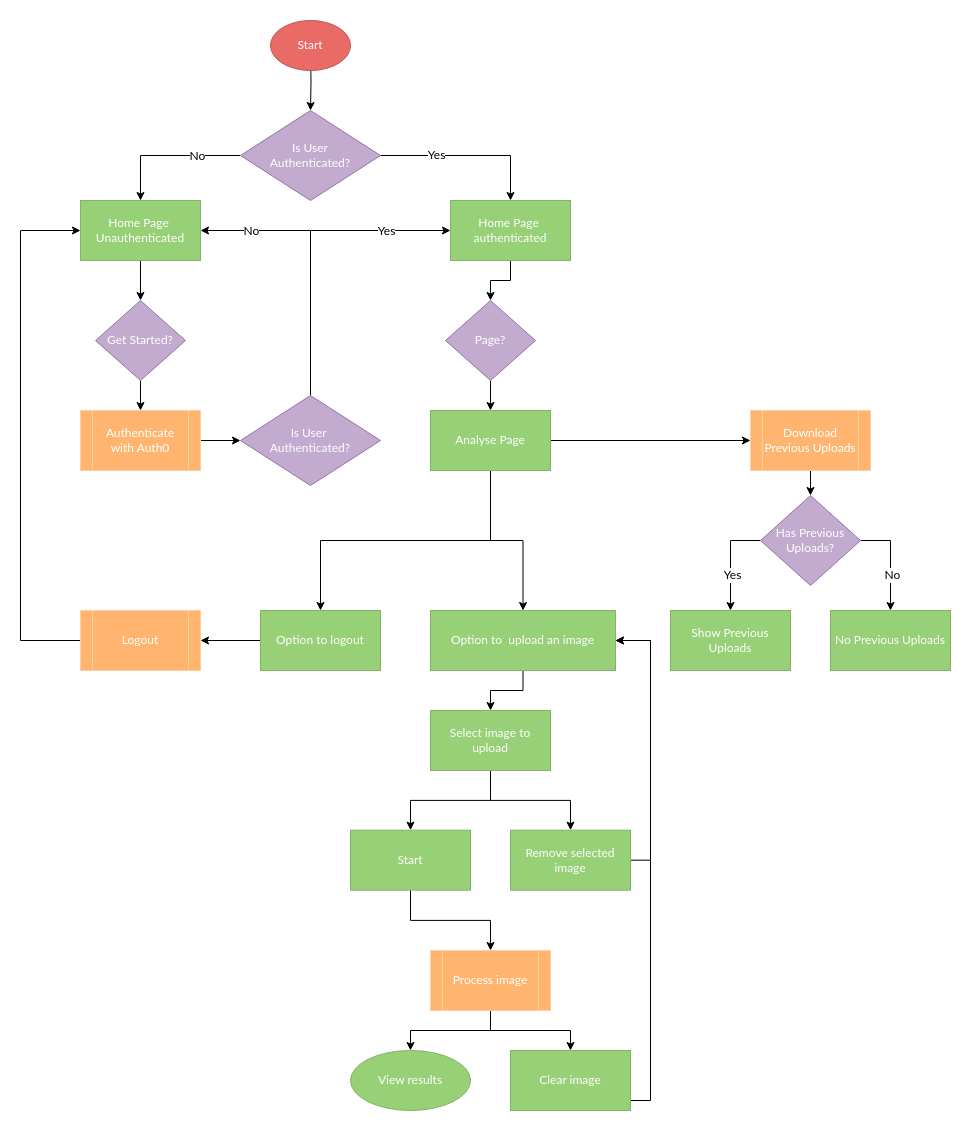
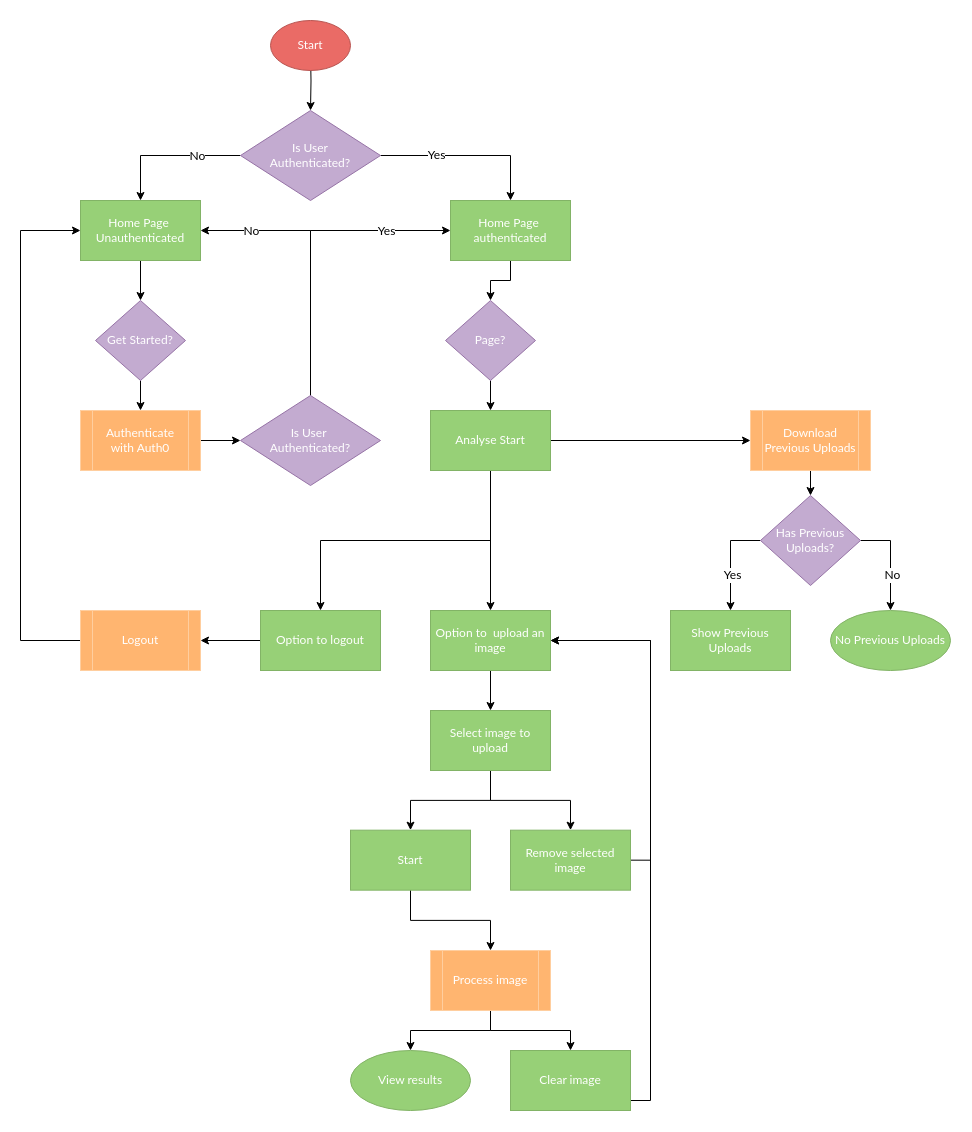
node "Analyse Page": label "Analyse Page" -> "Analyse Start"
node "Option to upload an image": size 185x60 -> 120x60
node "No Previous Uploads": shape rectangle -> ellipse
